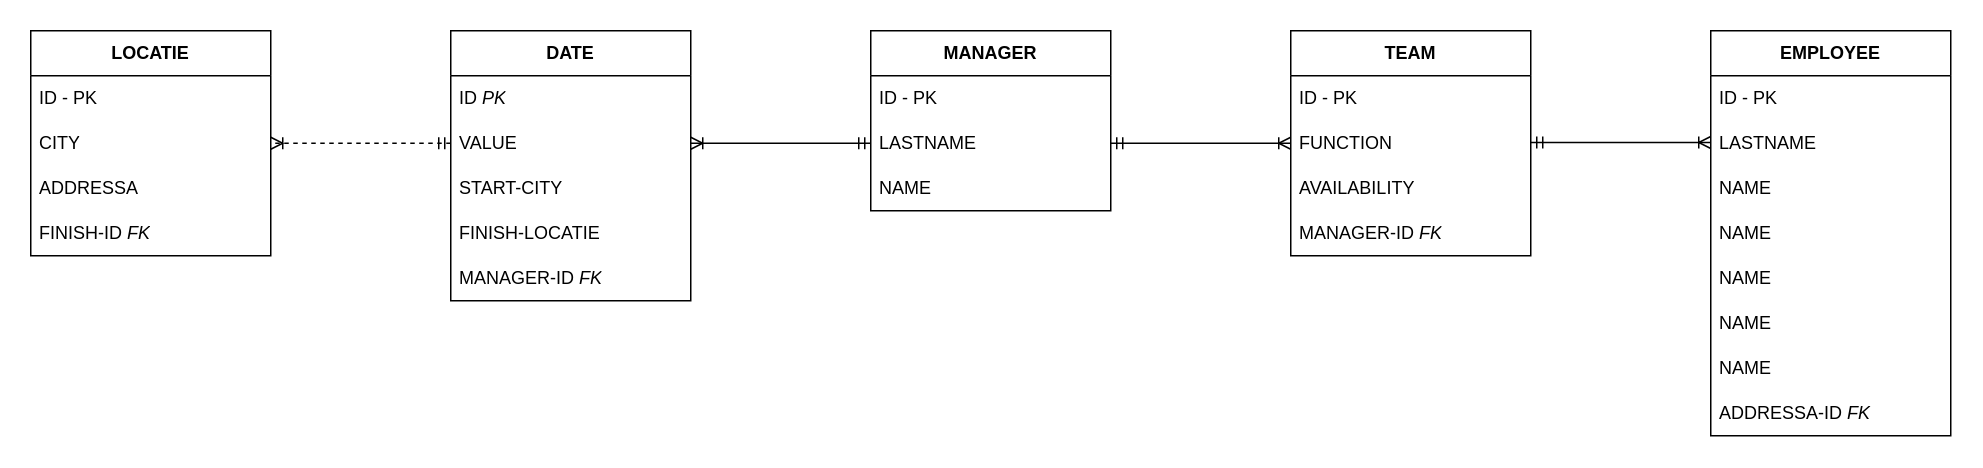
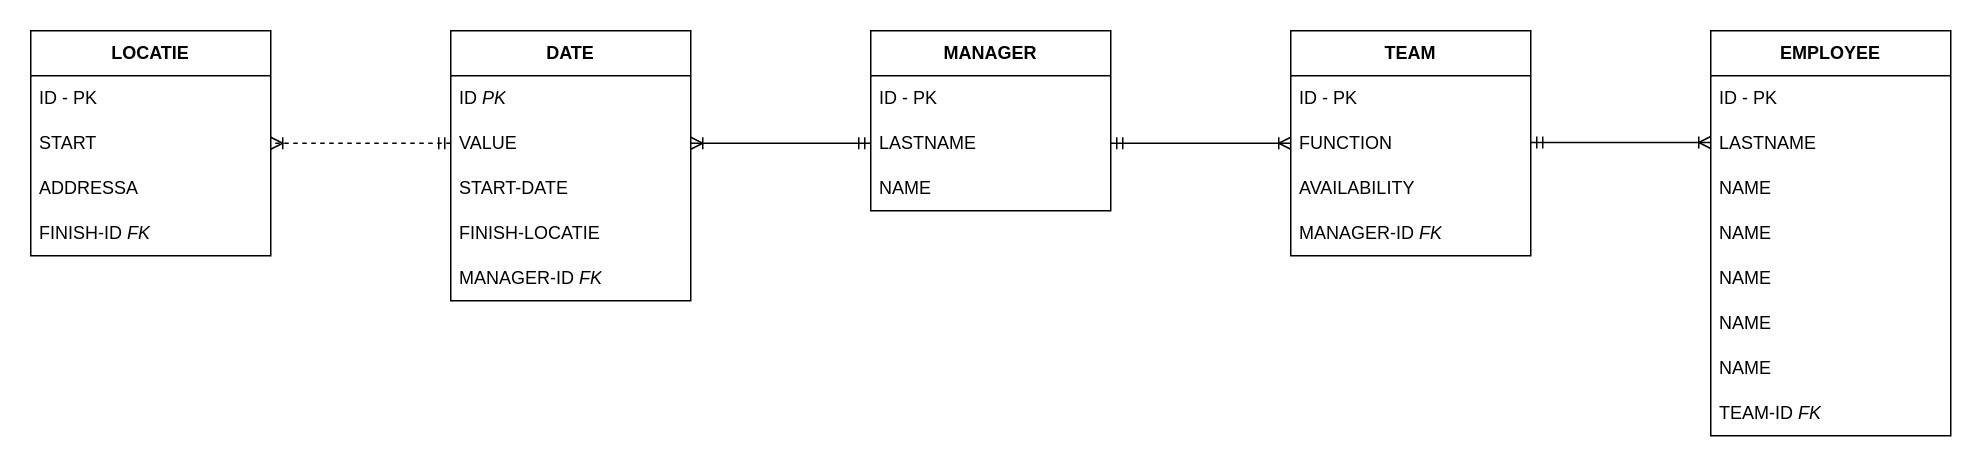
node "CITY": label "CITY" -> "START"
node "START-CITY": label "START-CITY" -> "START-DATE"
node "ADDRESSA-ID FK": label "ADDRESSA-ID FK" -> "TEAM-ID FK"
